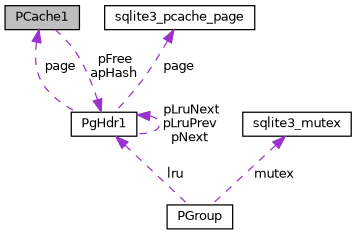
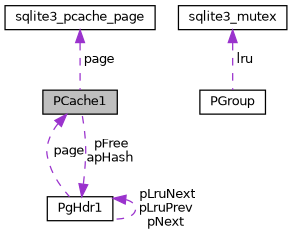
edge "PgHdr1" -> "sqlite3_pcache_page": now "PCache1" -> "sqlite3_pcache_page"
edge "PGroup" -> "PgHdr1": removed, label "lru"
edge "PGroup" -> "sqlite3_mutex": label " mutex" -> " lru"
